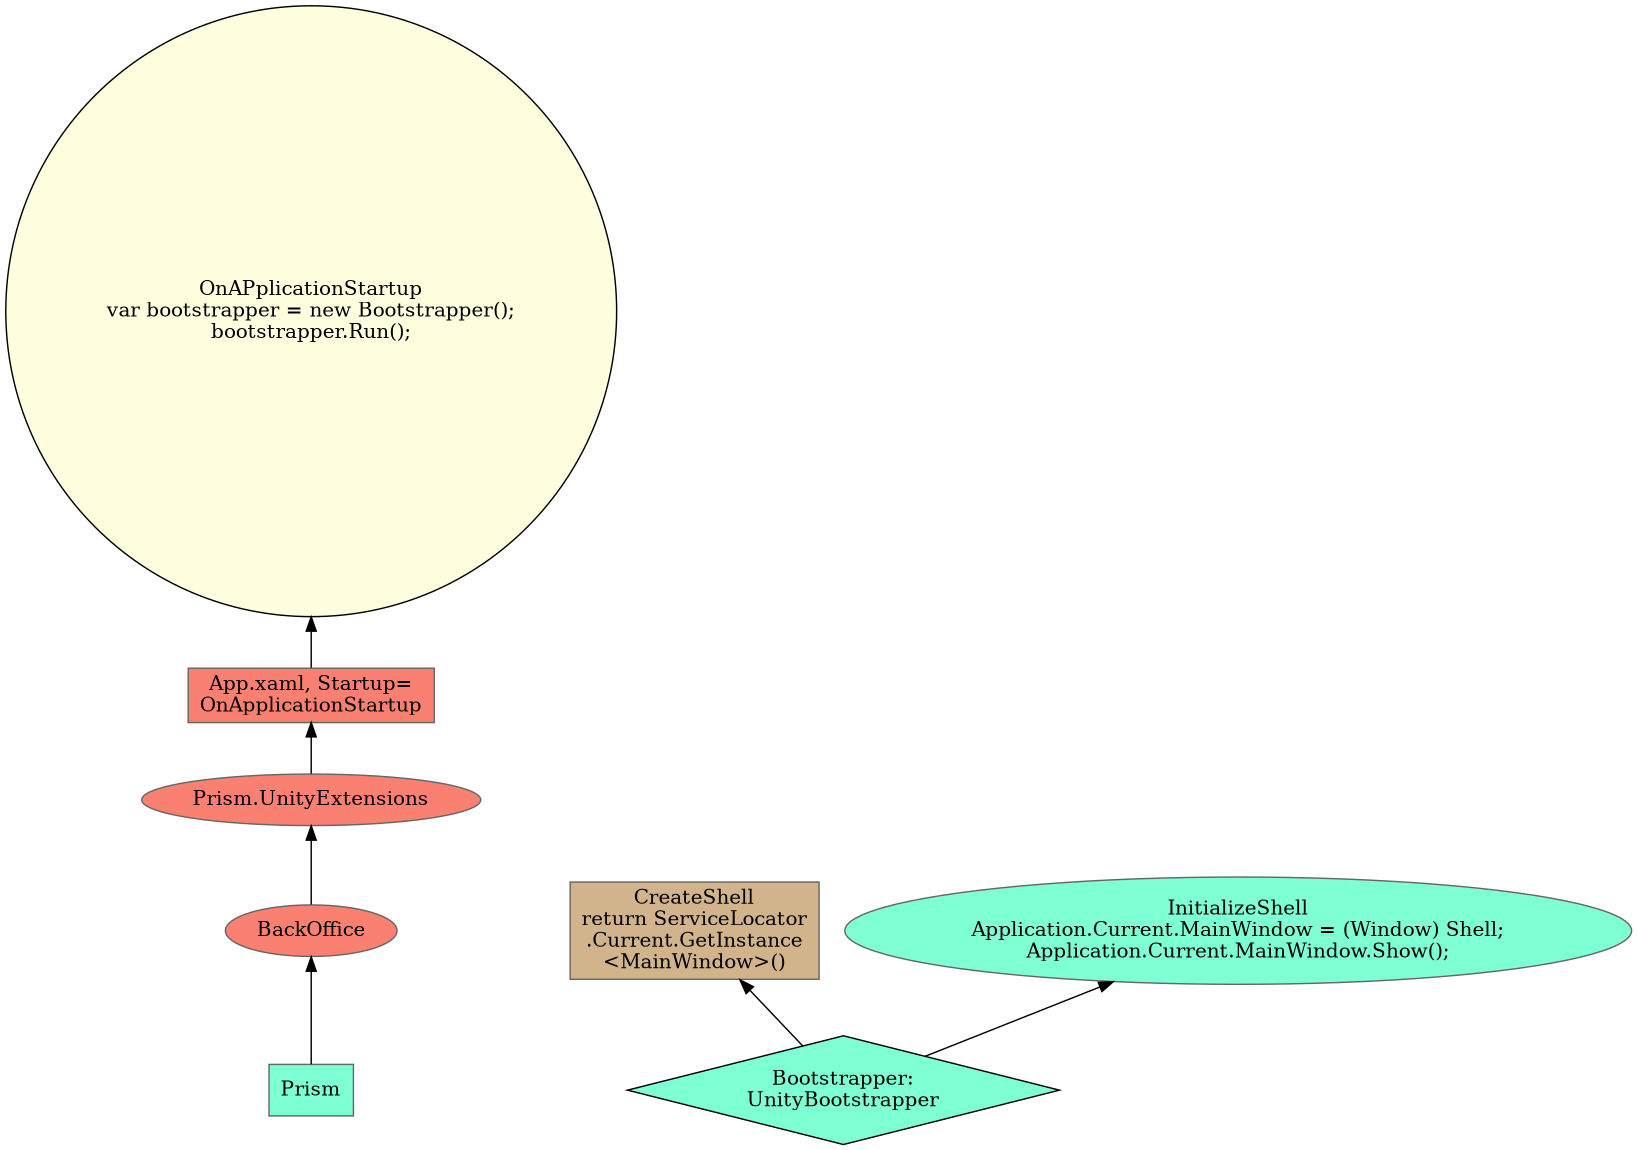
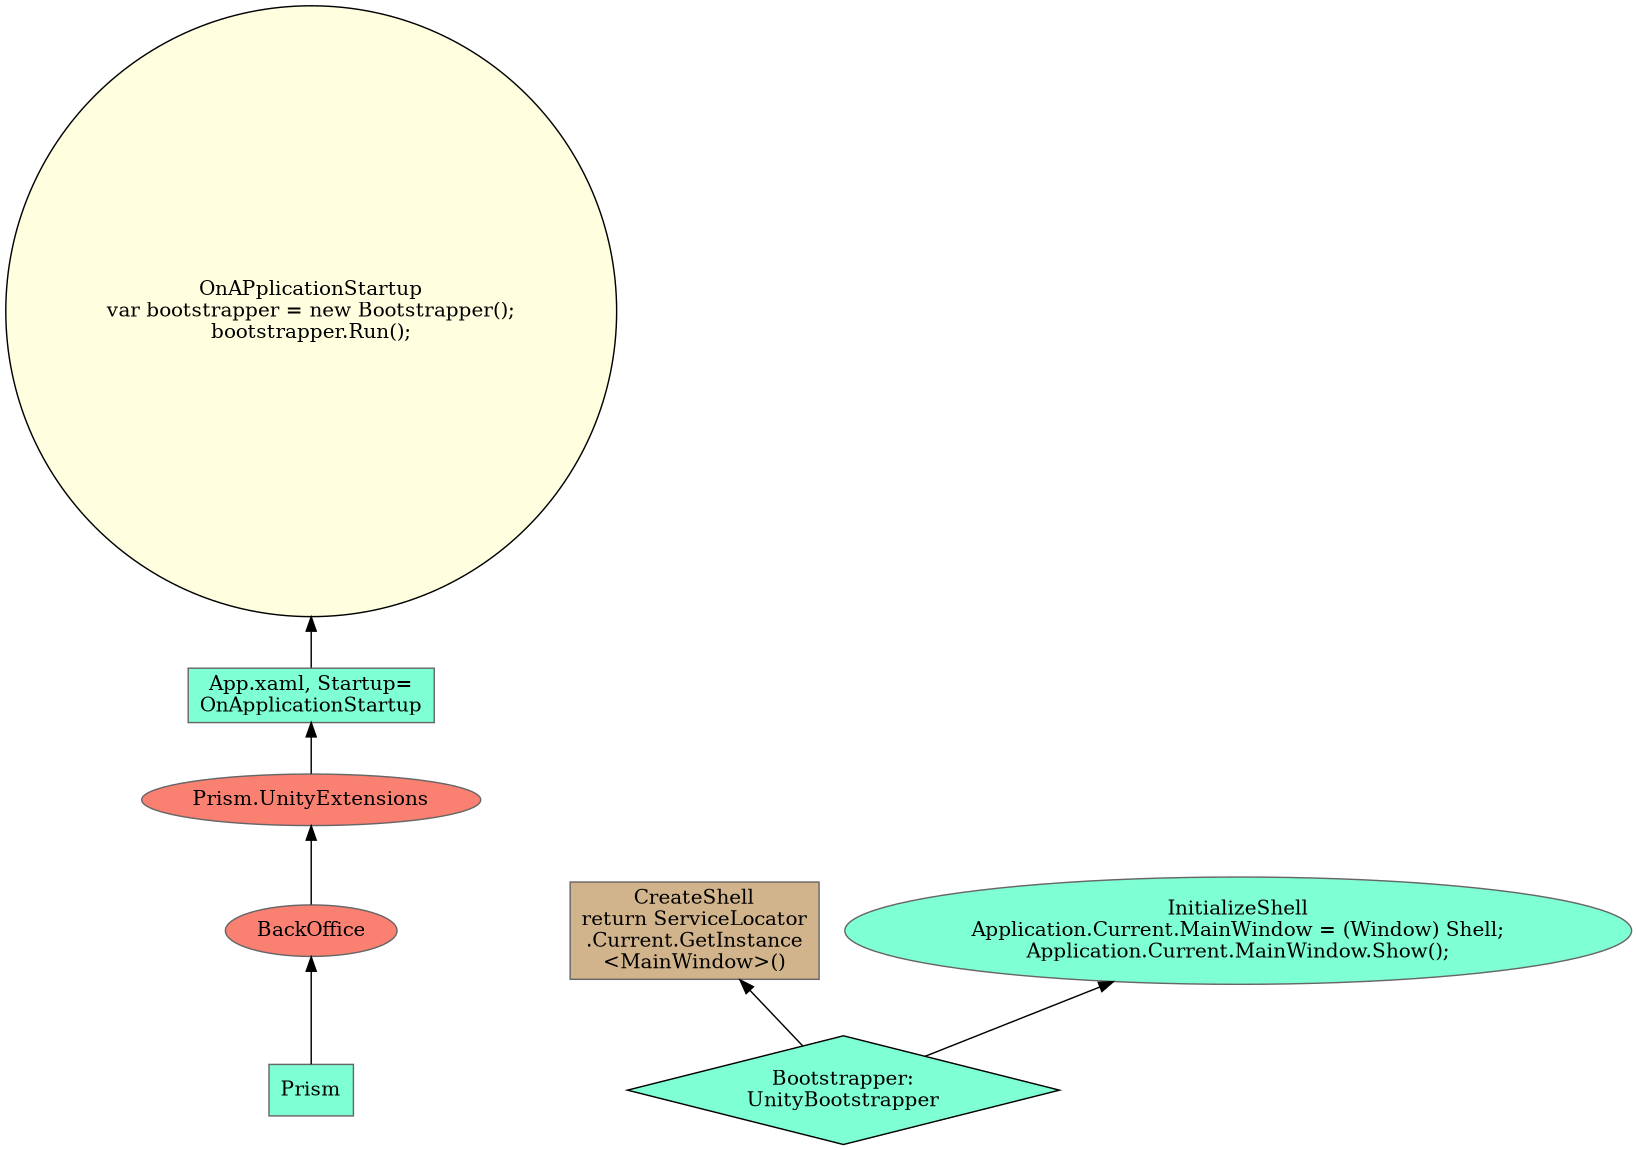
node "App.xaml, Startup= OnApplicationStartup": fillcolor salmon -> aquamarine
